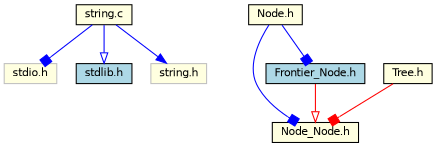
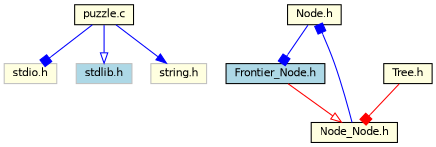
node "string.c": label "string.c" -> "puzzle.c"
node "stdlib.h": color black -> grey75
edge "Node.h" -> "Node_Node.h": reversed
